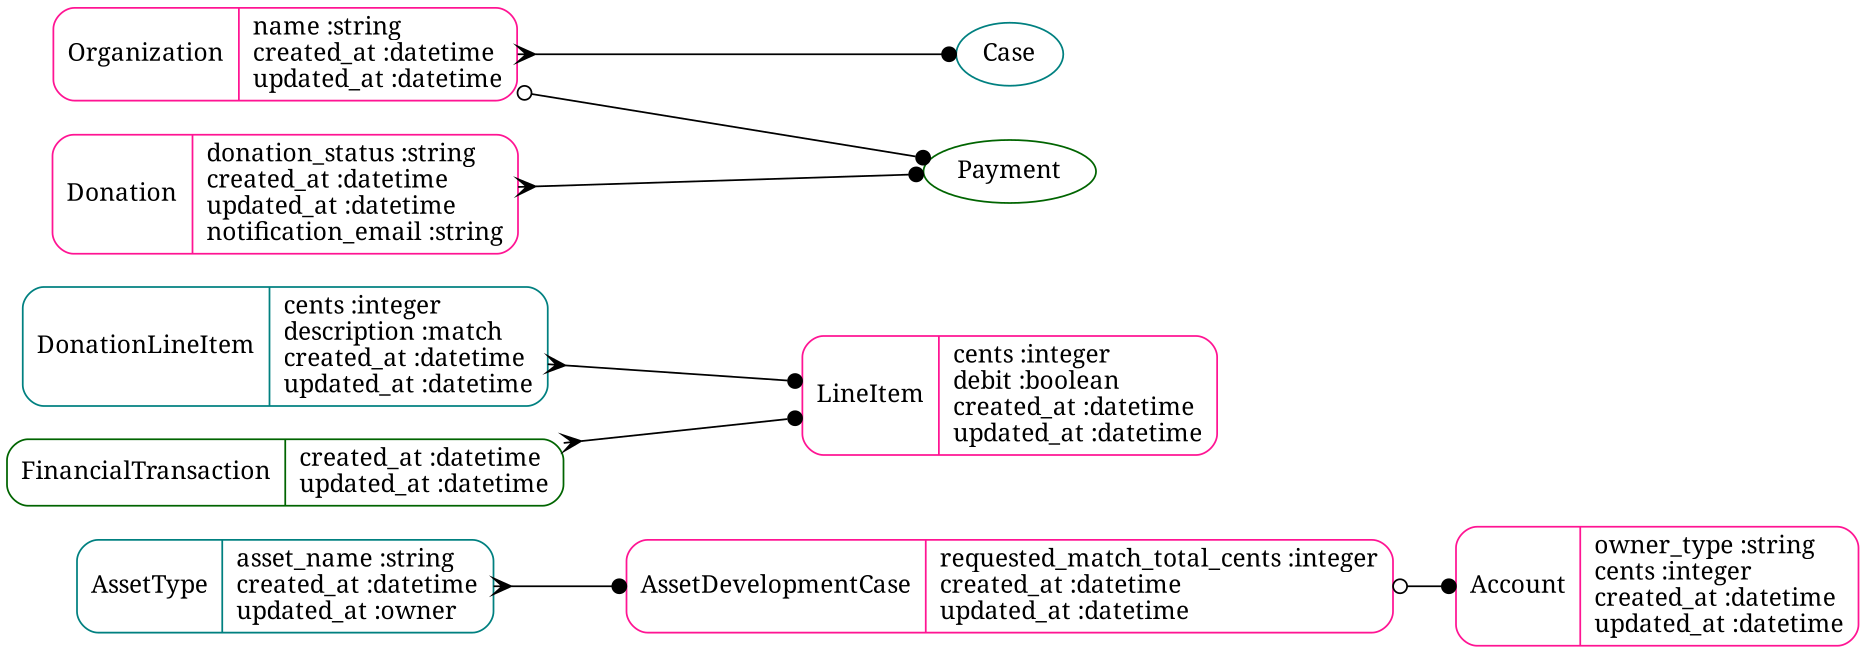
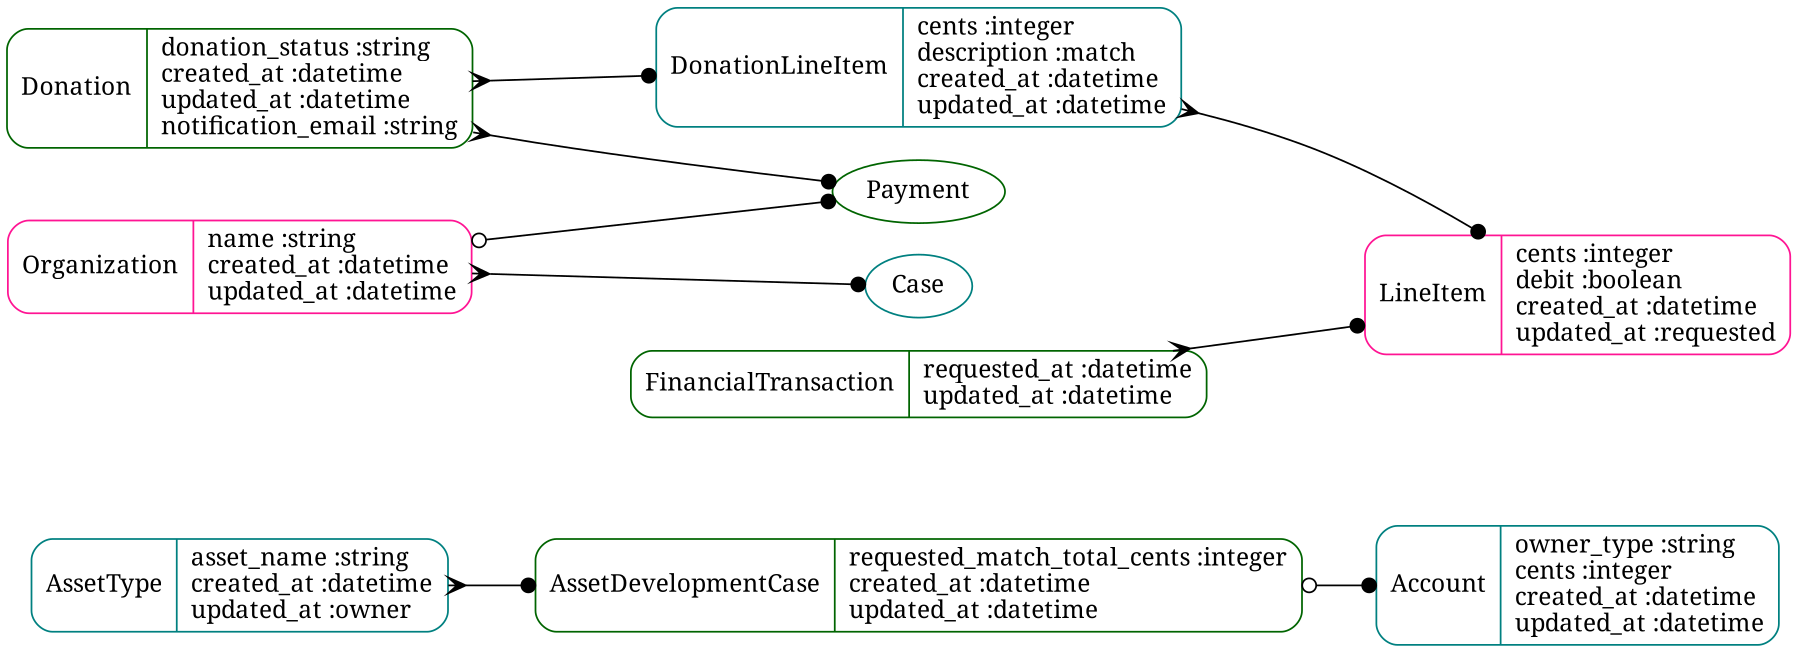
edge "DonationLineItem" -- "Donation": added
node "Donation": color deeppink -> darkgreen
node "LineItem": text "updated_at :datetime" -> "updated_at :requested"
node "FinancialTransaction": text "created_at :datetime" -> "requested_at :datetime"
node "AssetDevelopmentCase": color deeppink -> darkgreen
node "Account": color deeppink -> teal
